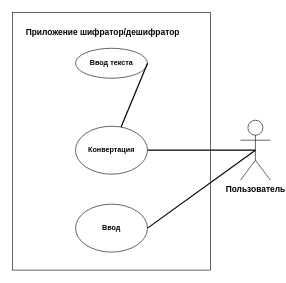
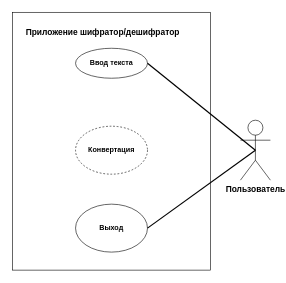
edge "Ввод текста" -- "Конвертация": now "Ввод текста" -- "Пользователь"
node "Конвертация": style solid -> dashed
edge "Конвертация" -- "Пользователь": removed
node "Ввод": label "Ввод" -> "Выход"
